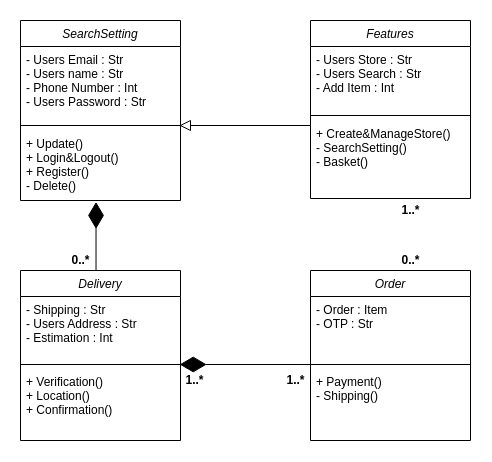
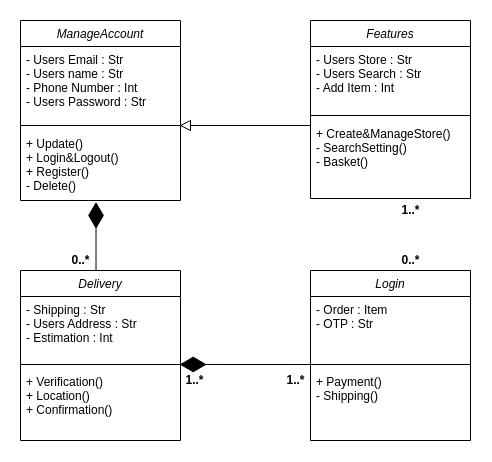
node "SearchSetting": label "SearchSetting" -> "ManageAccount"
node "Order": label "Order" -> "Login"
